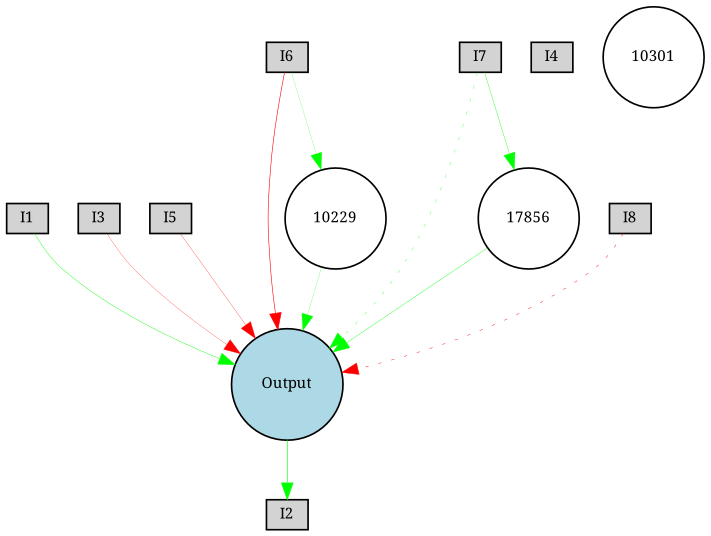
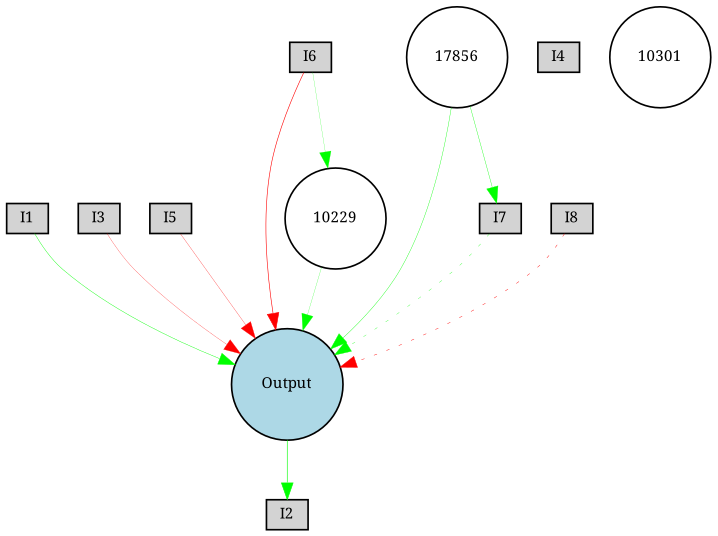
edge "I7" -> "17856": reversed
